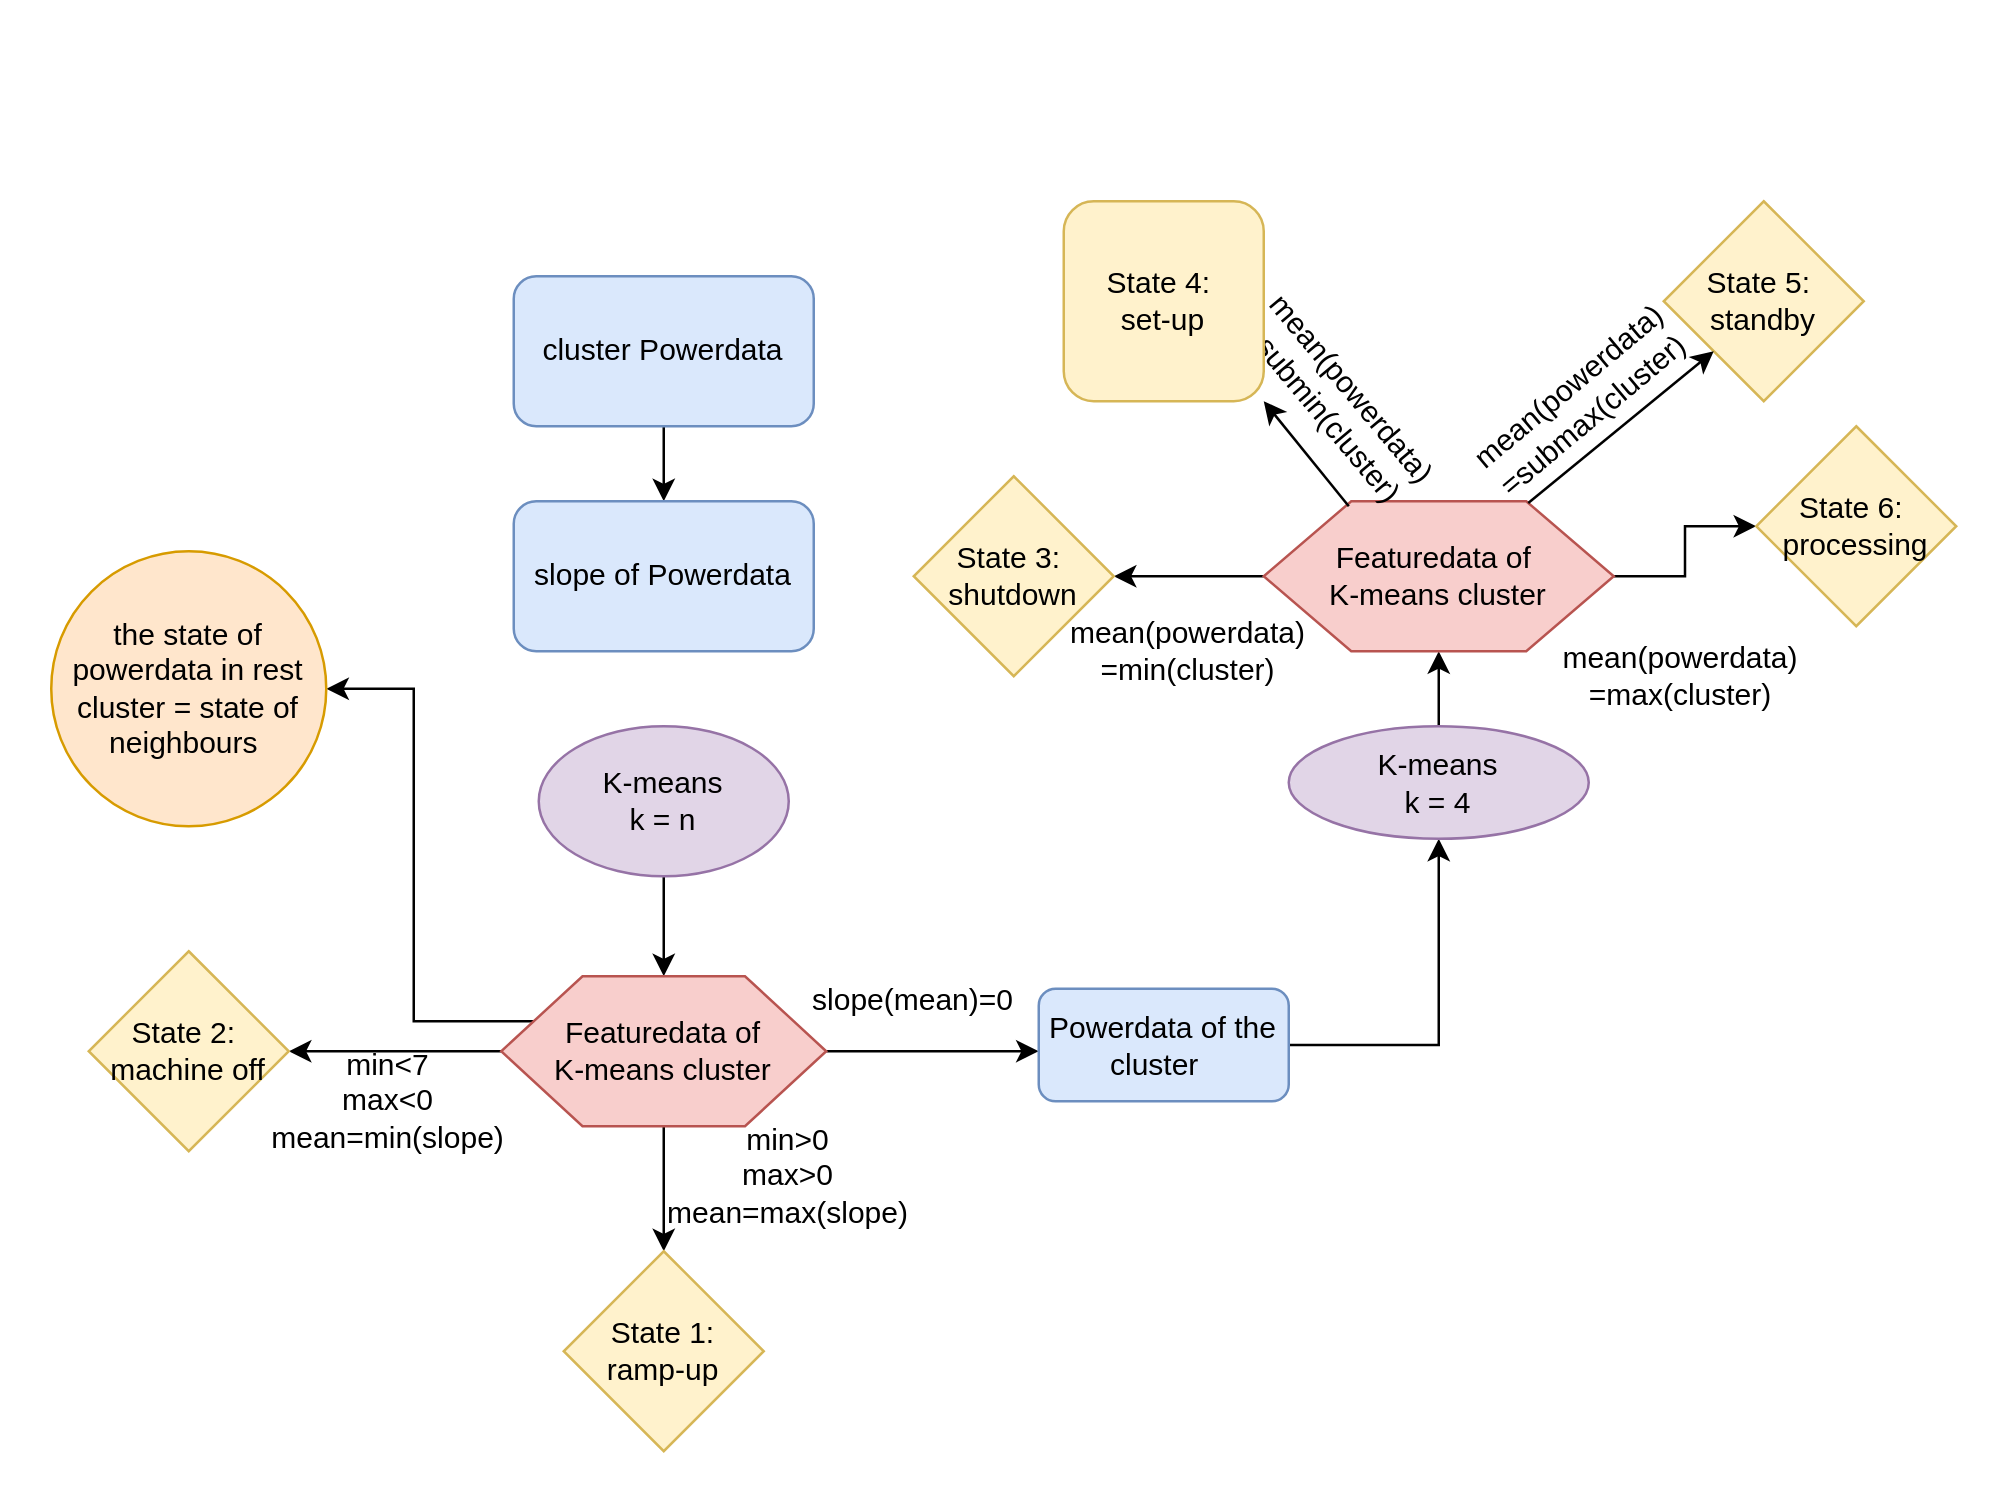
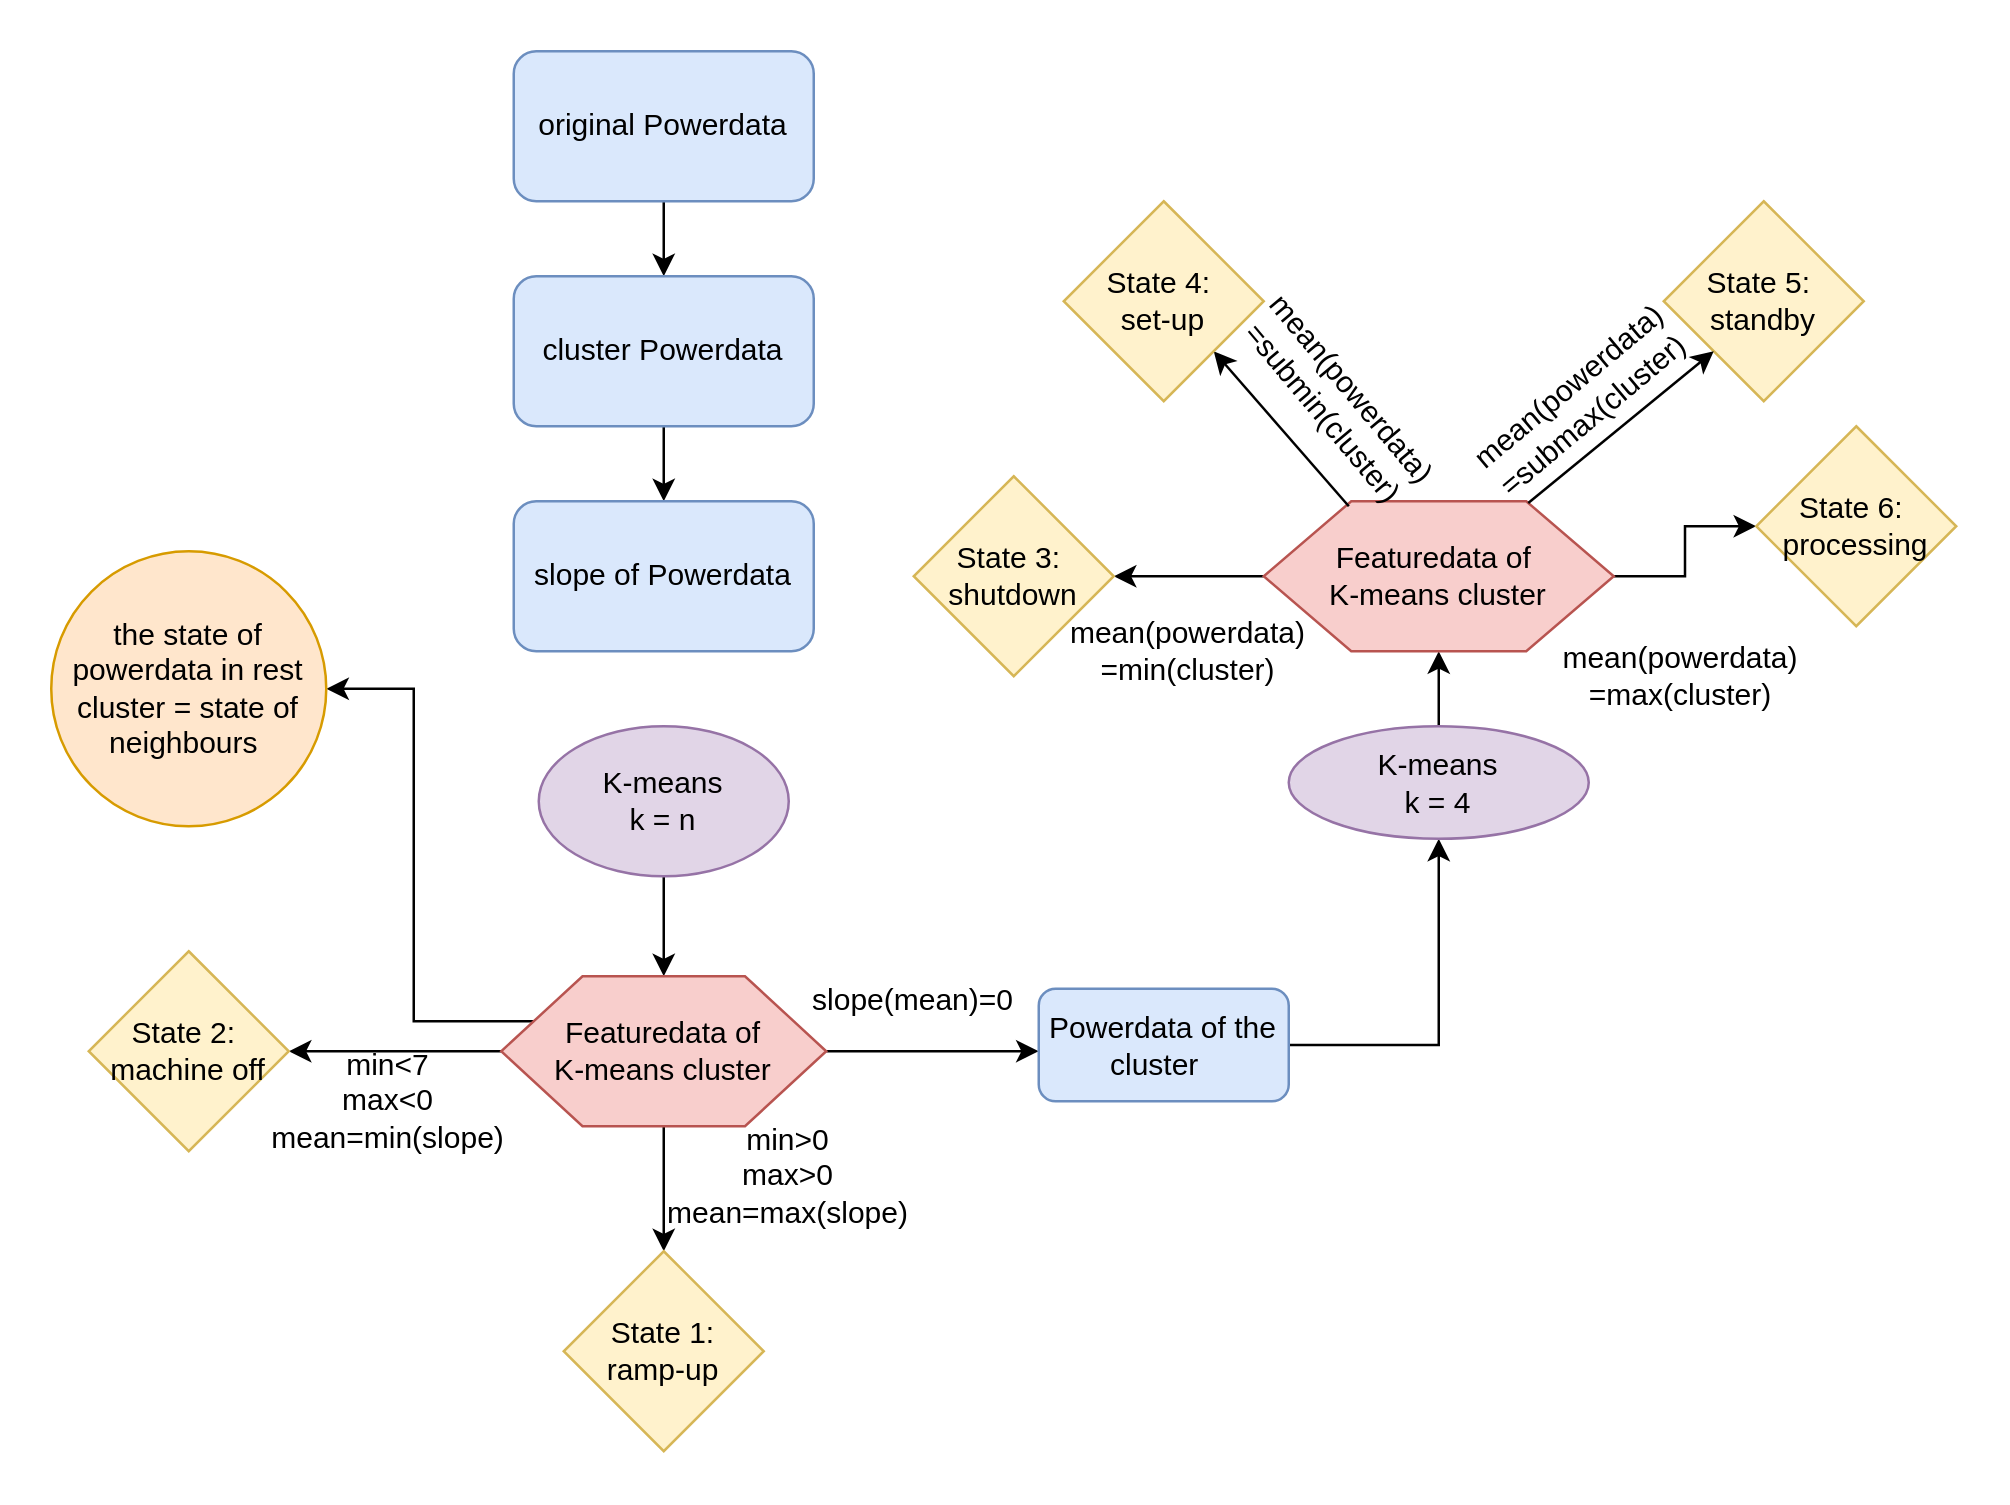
node "original Powerdata": added
edge "original Powerdata" -> "cluster Powerdata": added
node "State 4: set-up": shape rounded rectangle -> diamond
